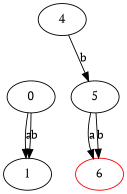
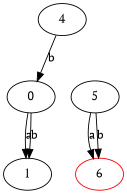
edge "4" -> "5": now "4" -> "0"
